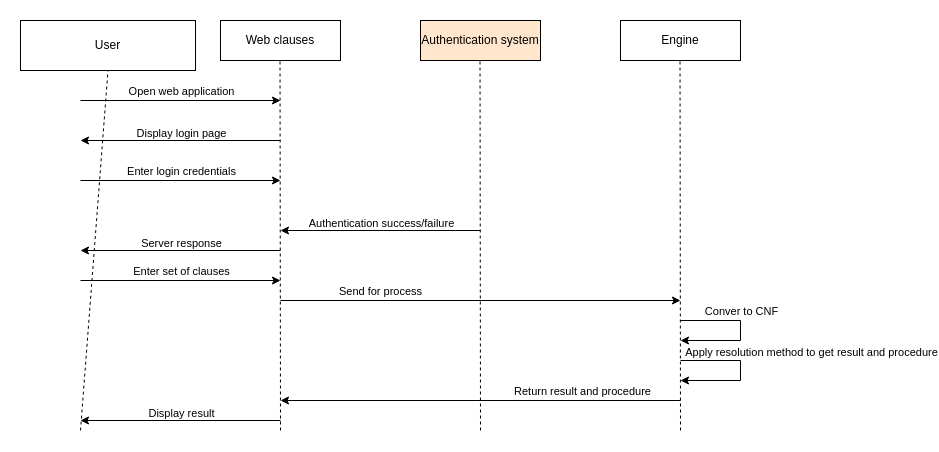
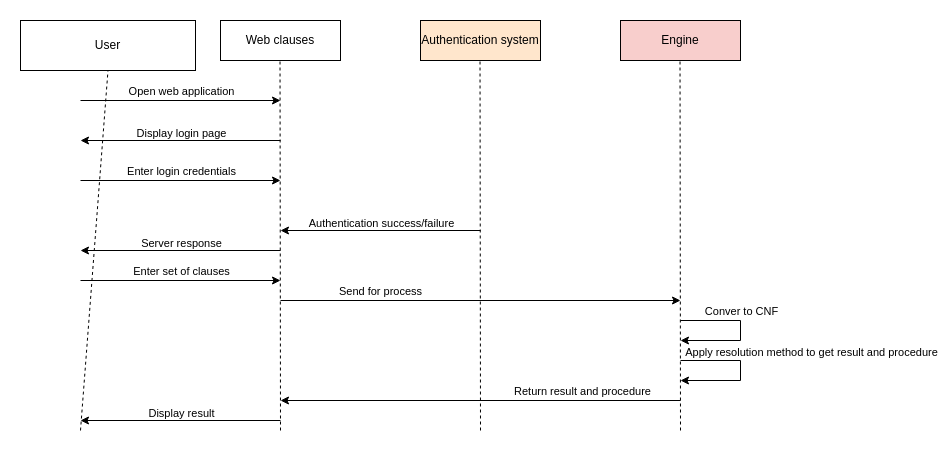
node "Engine": fillcolor #ffffff -> #f8cecc
